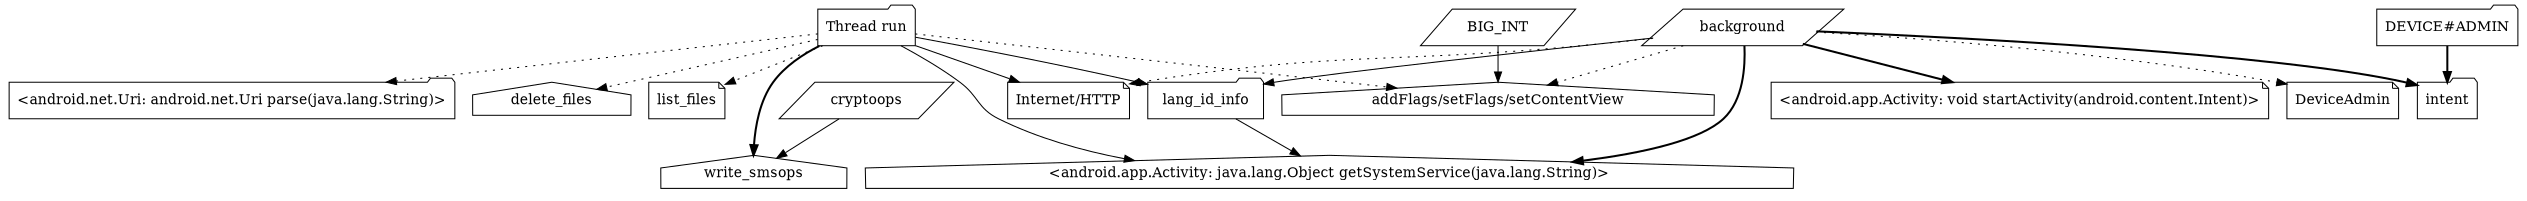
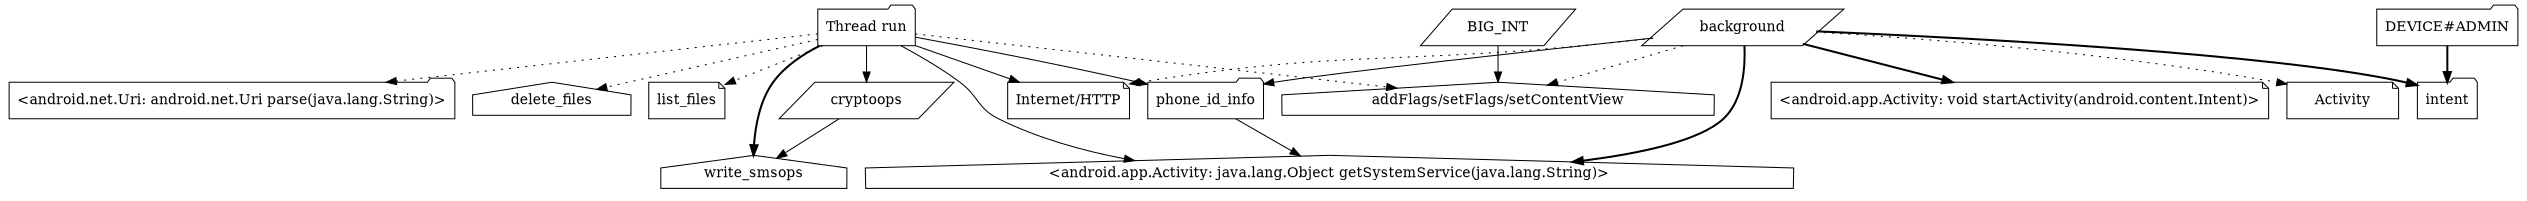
edge "Thread run" -> "cryptoops": added
node "lang_id_info": label "lang_id_info" -> "phone_id_info"
node "DeviceAdmin": label "DeviceAdmin" -> "Activity"
